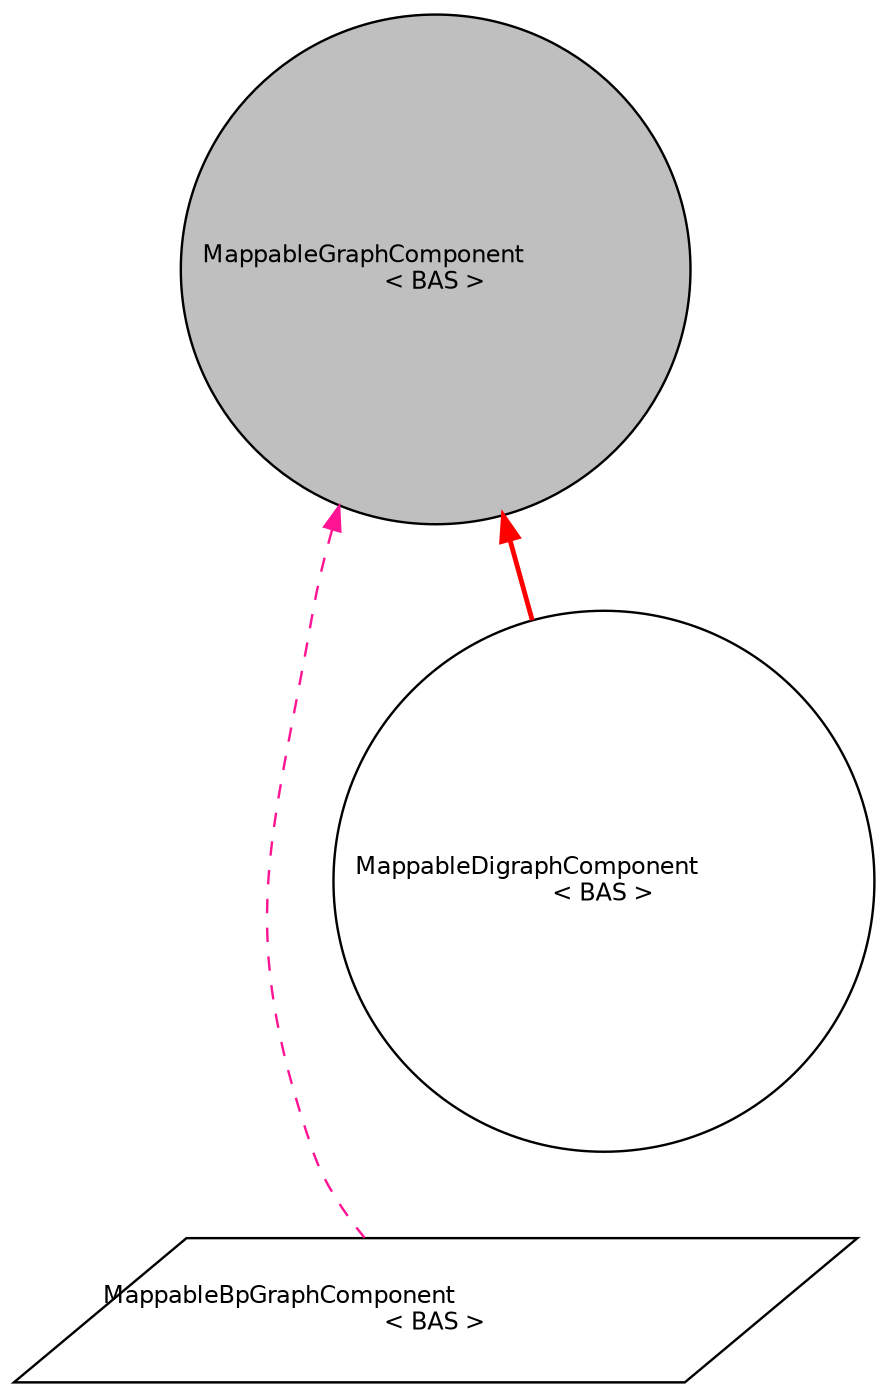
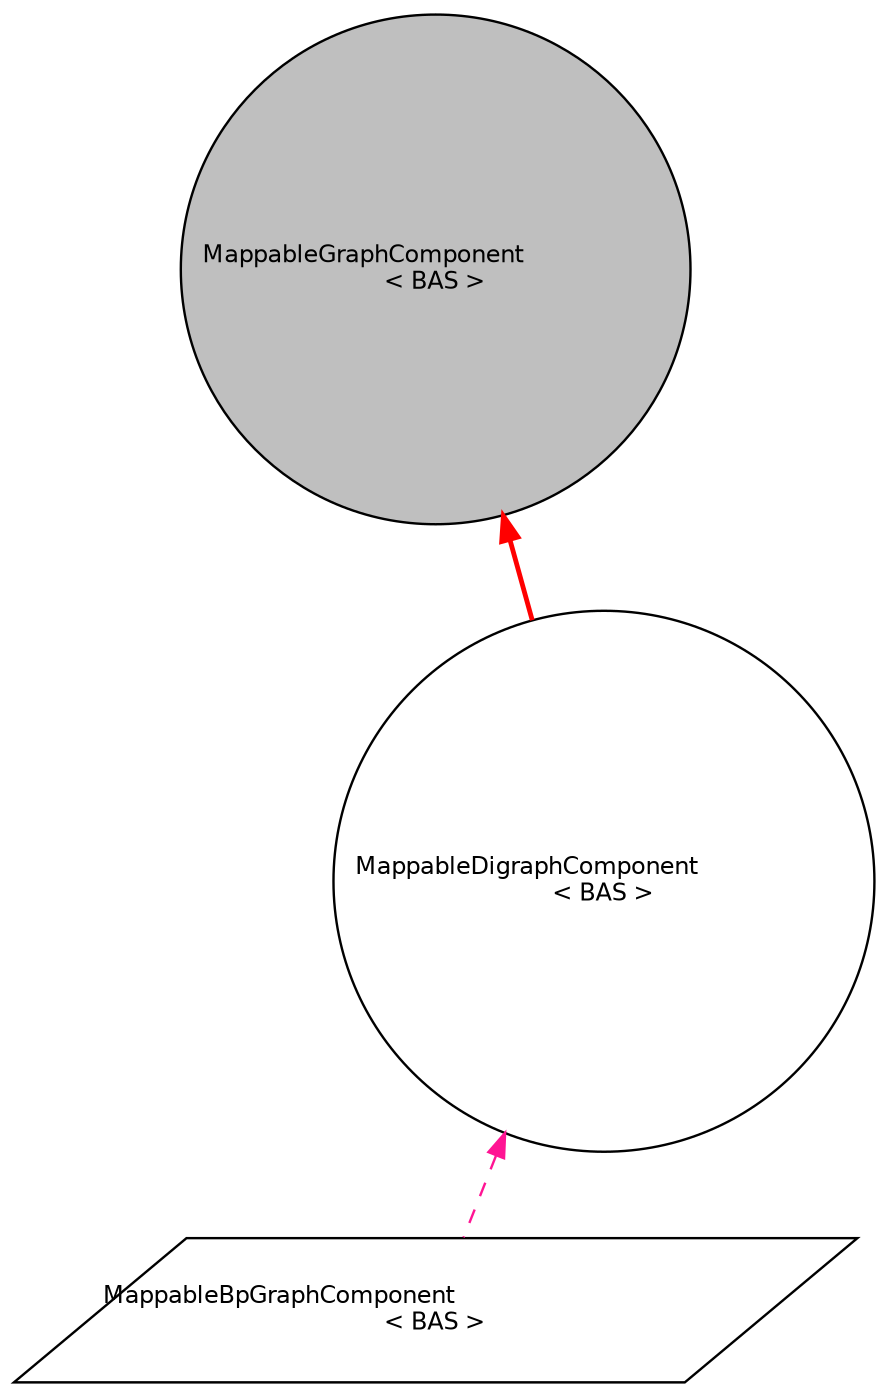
edge "MappableBpGraphComponent < BAS >" -> "MappableGraphComponent < BAS >": now "MappableBpGraphComponent < BAS >" -> "MappableDigraphComponent < BAS >"
